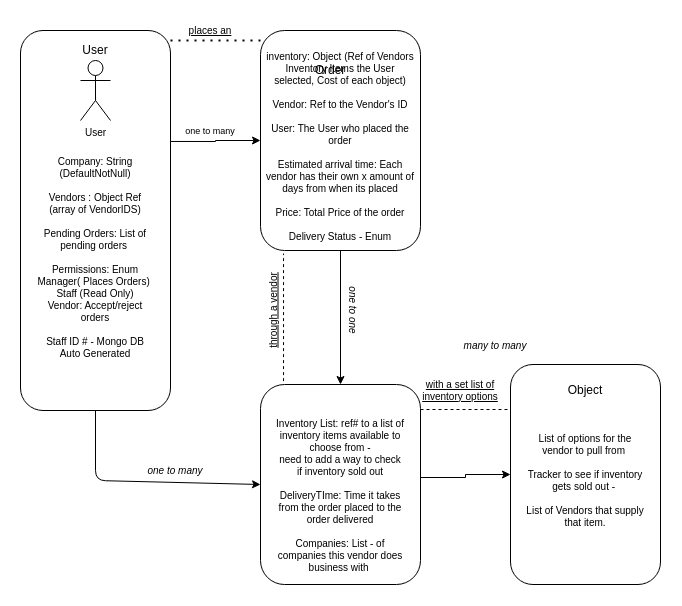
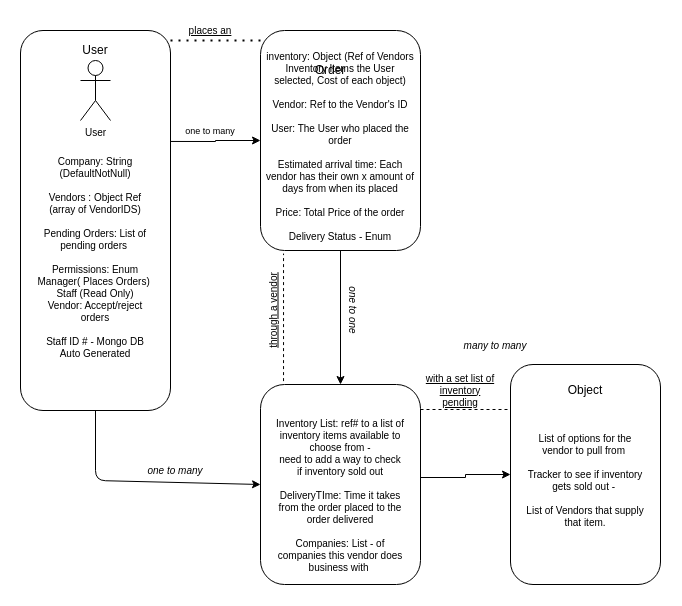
node "with a set list of inventory options": label "with a set list of inventory options" -> "with a set list of inventory pending"
